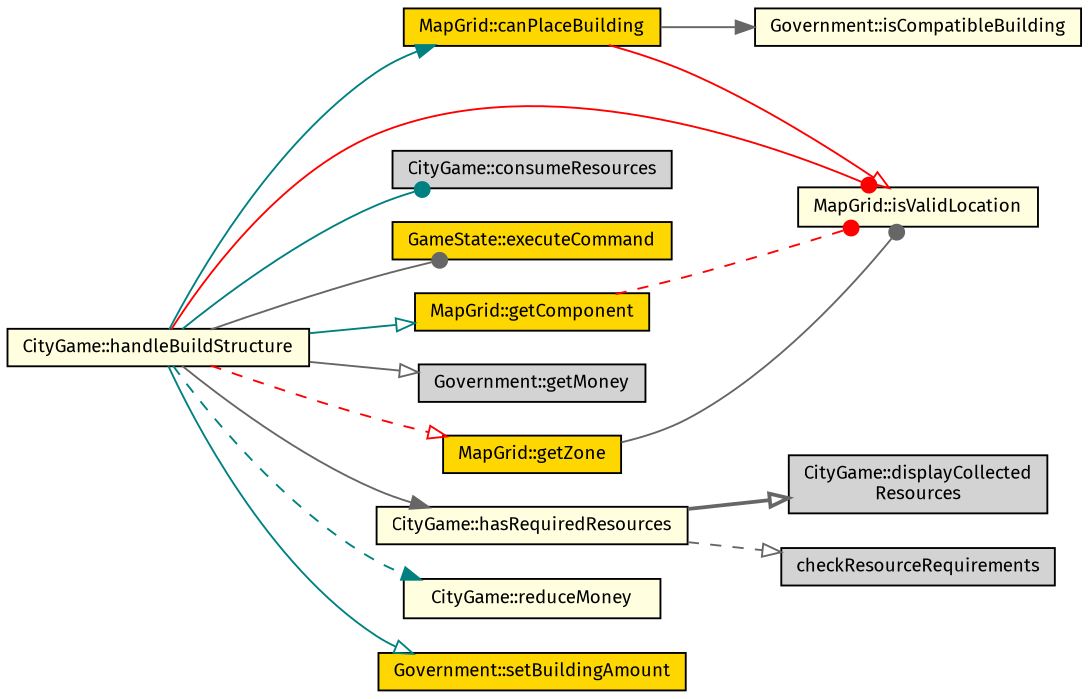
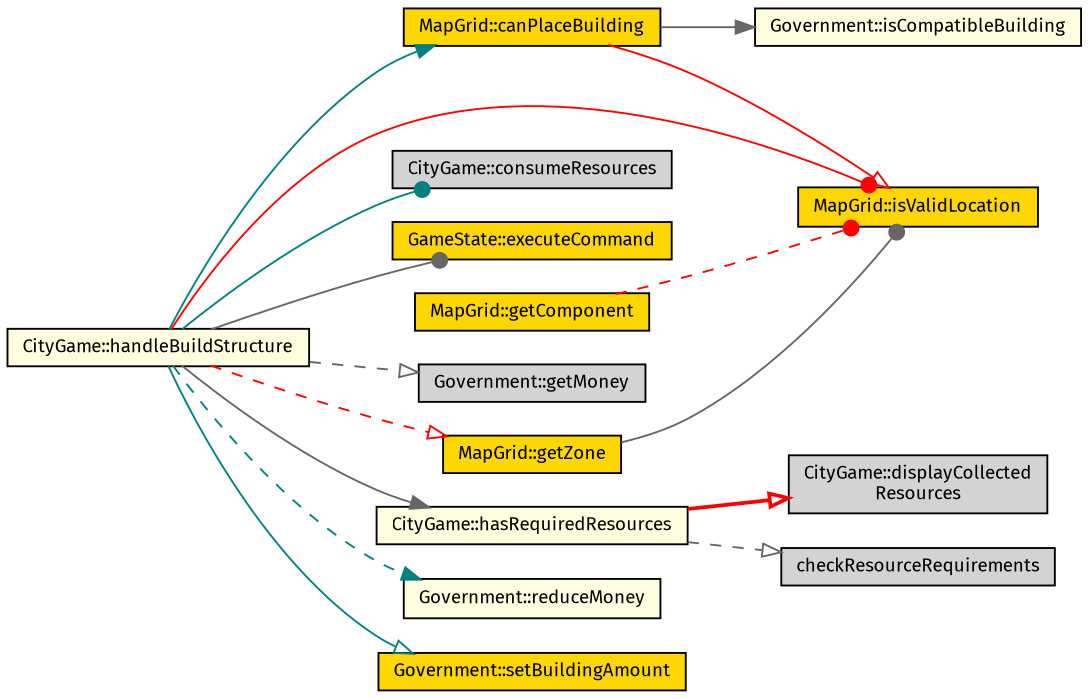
node "MapGrid::isValidLocation": fillcolor lightyellow -> gold
edge "CityGame::handleBuildStructure" -> "MapGrid::getComponent": removed
edge "CityGame::handleBuildStructure" -> "Government::getMoney": style solid -> dashed
edge "CityGame::hasRequiredResources" -> "CityGame::displayCollected Resources": color gray40 -> red
node "CityGame::reduceMoney": label "CityGame::reduceMoney" -> "Government::reduceMoney"
